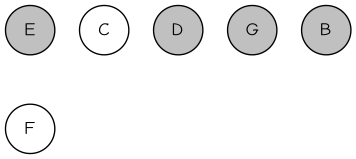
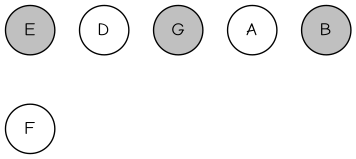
node "C": removed
node "D": fillcolor gray -> white
node "A": added
